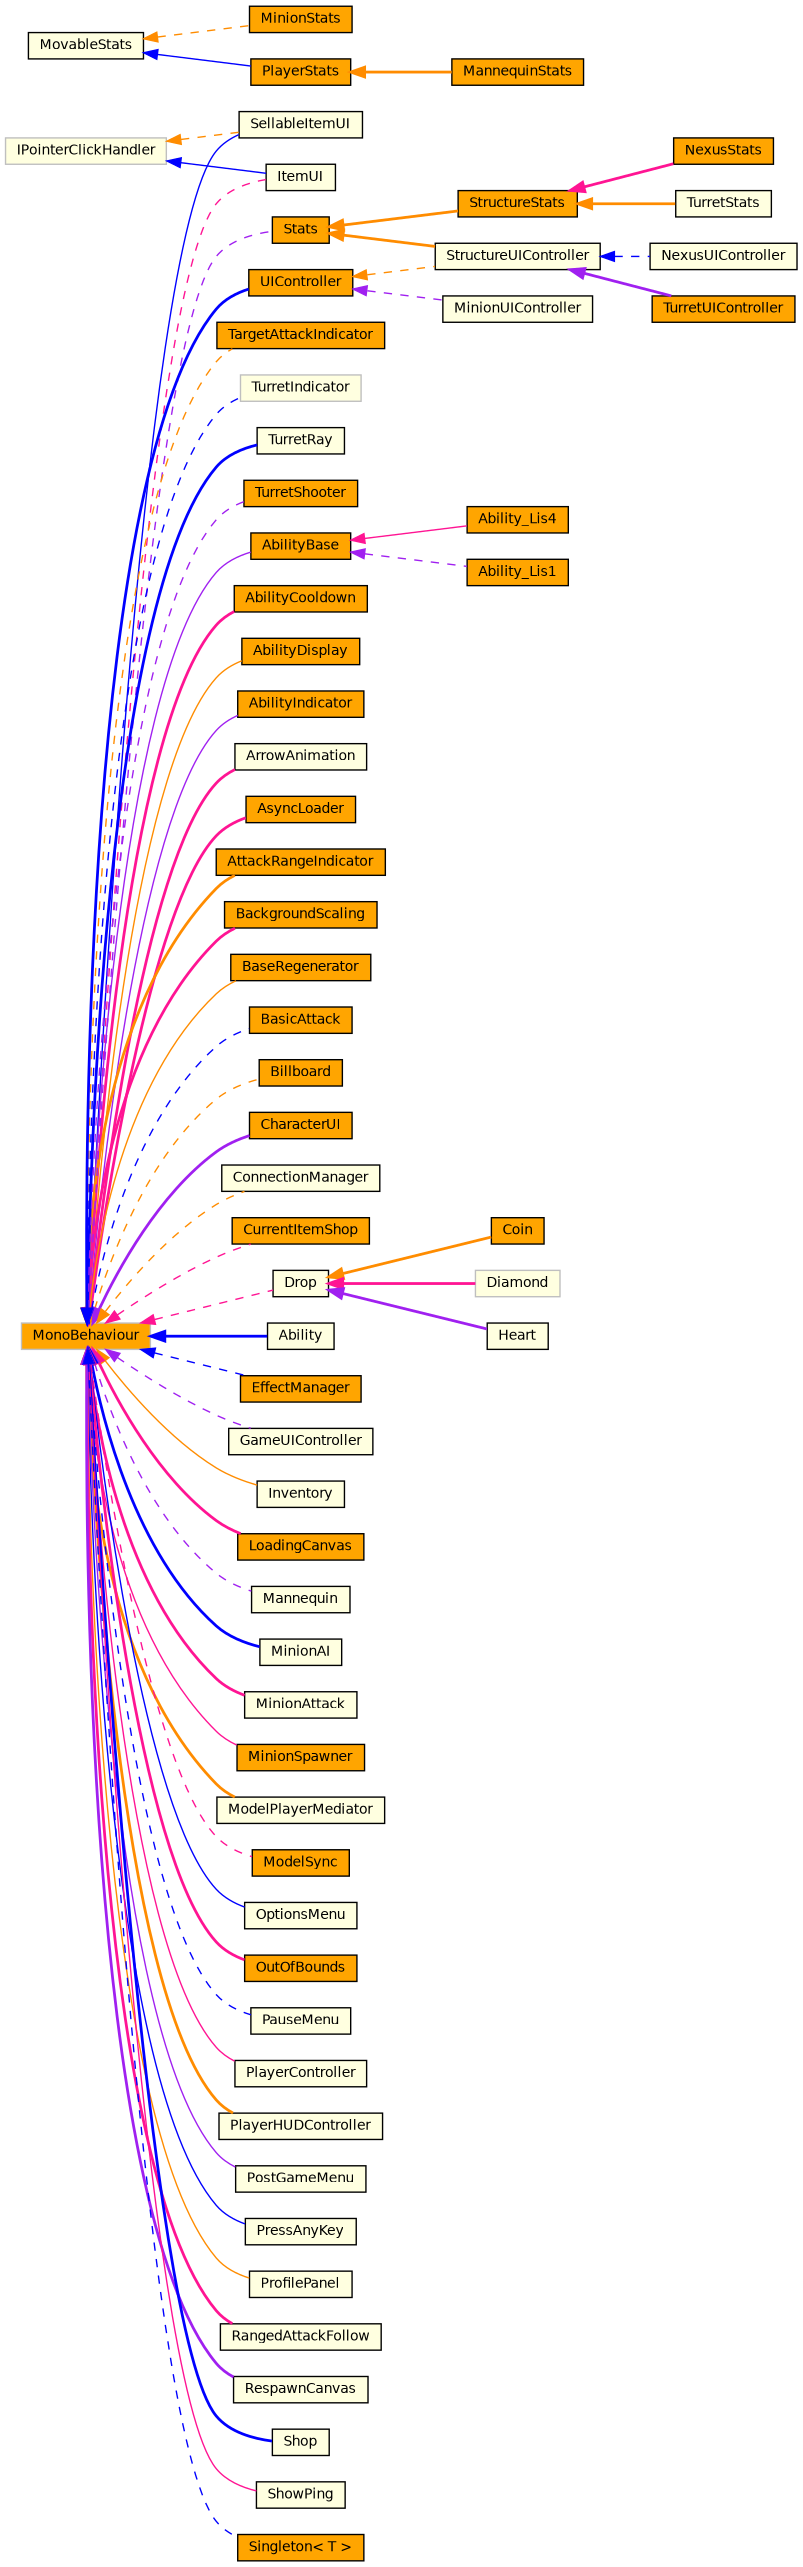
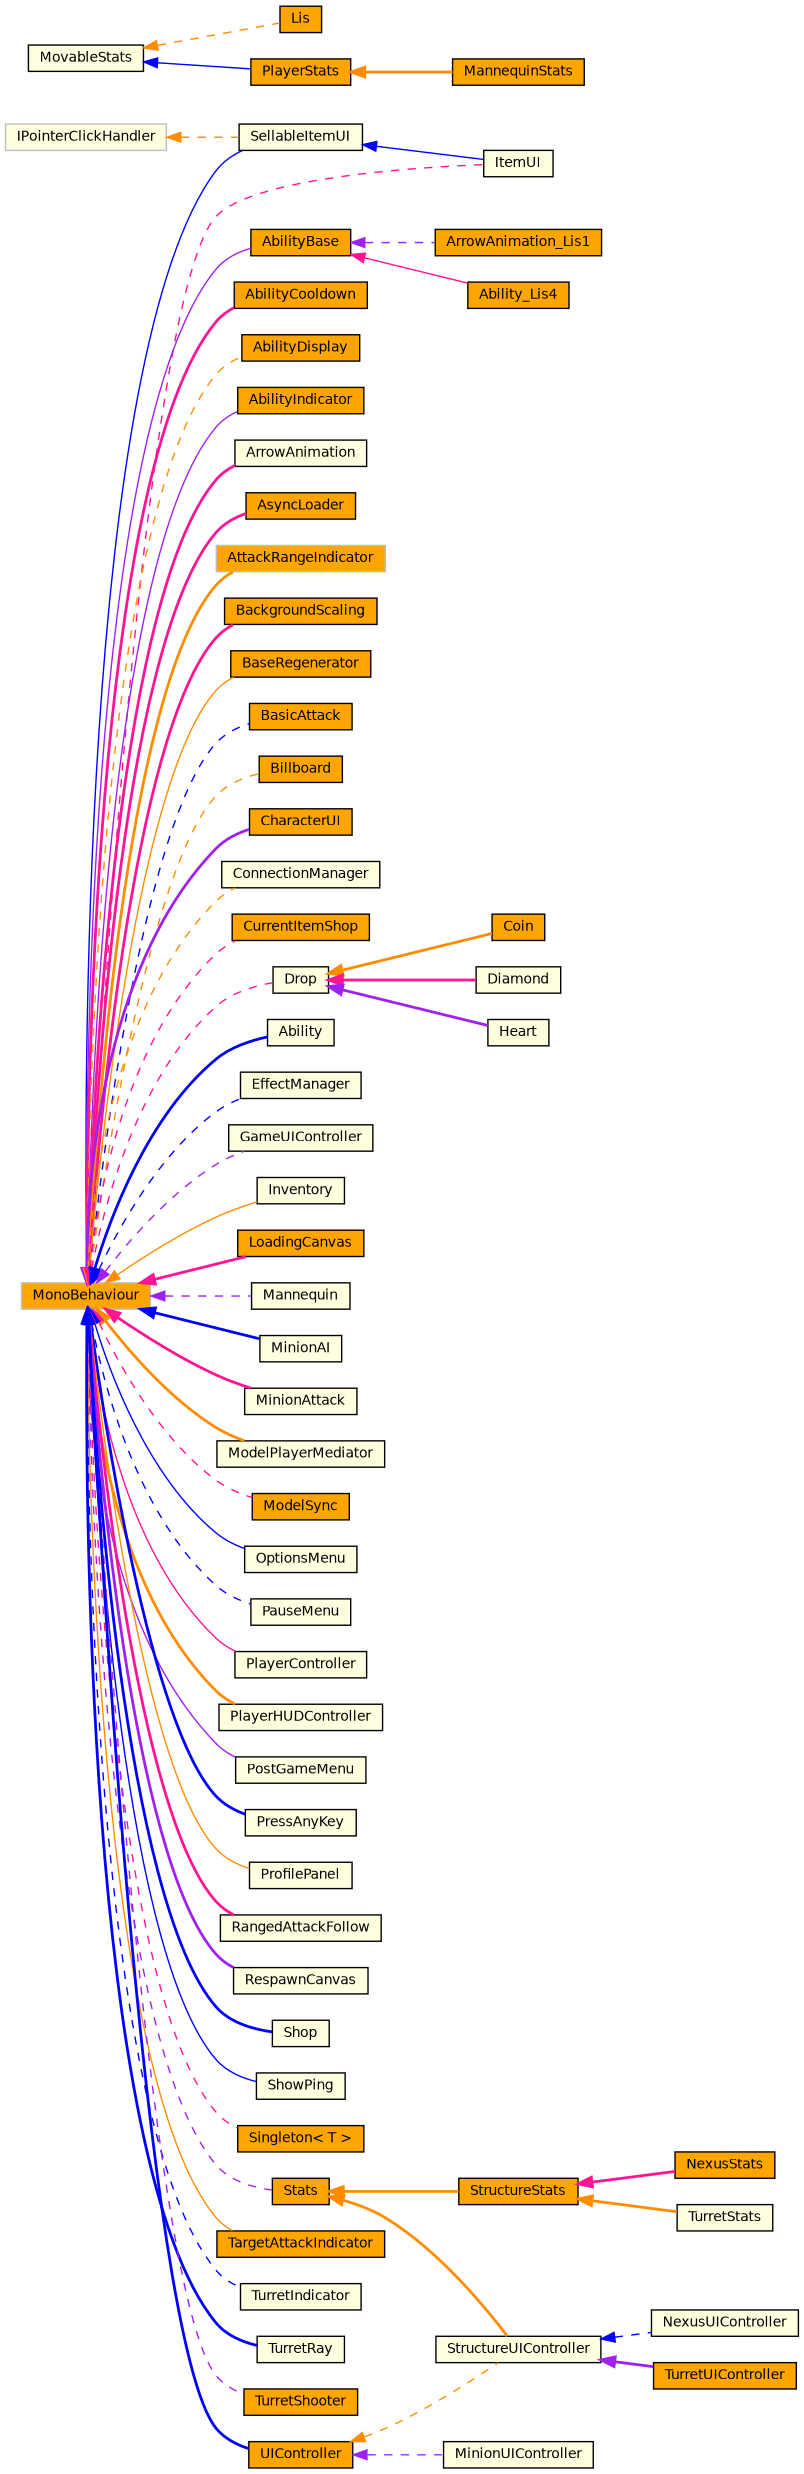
node "MinionStats": label "MinionStats" -> "Lis"
edge "ItemUI" -> "IPointerClickHandler": now "ItemUI" -> "SellableItemUI"
node "TurretIndicator": color grey75 -> black
node "Ability_Lis1": label "Ability_Lis1" -> "ArrowAnimation_Lis1"
edge "TargetAttackIndicator" -> "MonoBehaviour": style dashed -> solid
node "AttackRangeIndicator": color black -> grey75
edge "AbilityDisplay" -> "MonoBehaviour": style solid -> dashed
node "Diamond": color grey75 -> black
node "EffectManager": fillcolor orange -> lightyellow
node "MinionSpawner": removed
edge "PressAnyKey" -> "MonoBehaviour": style solid -> bold
edge "ShowPing" -> "MonoBehaviour": color deeppink -> blue
edge "Singleton< T >" -> "MonoBehaviour": color blue -> deeppink
node "OutOfBounds": removed
